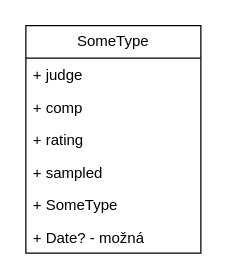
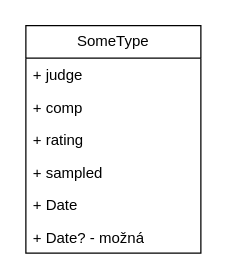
node "+ SomeType": label "+ SomeType" -> "+ Date"
